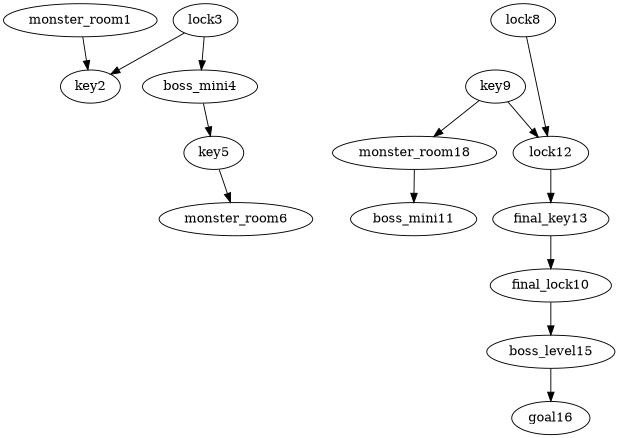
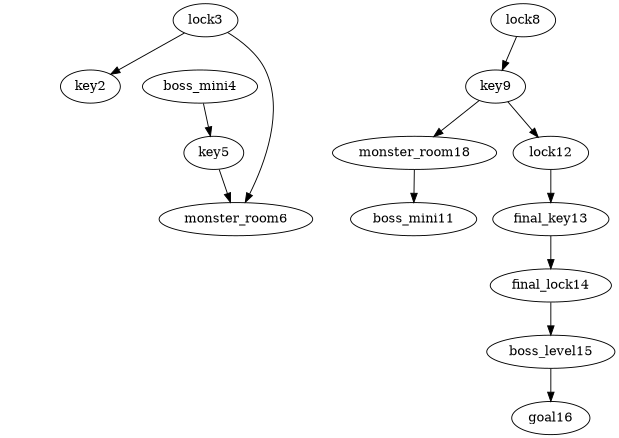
node "monster_room1": removed
edge "lock3" -> "boss_mini4": now "lock3" -> "monster_room6"
edge "lock8" -> "lock12": now "lock8" -> "key9"
node "final_lock10": label "final_lock10" -> "final_lock14"
